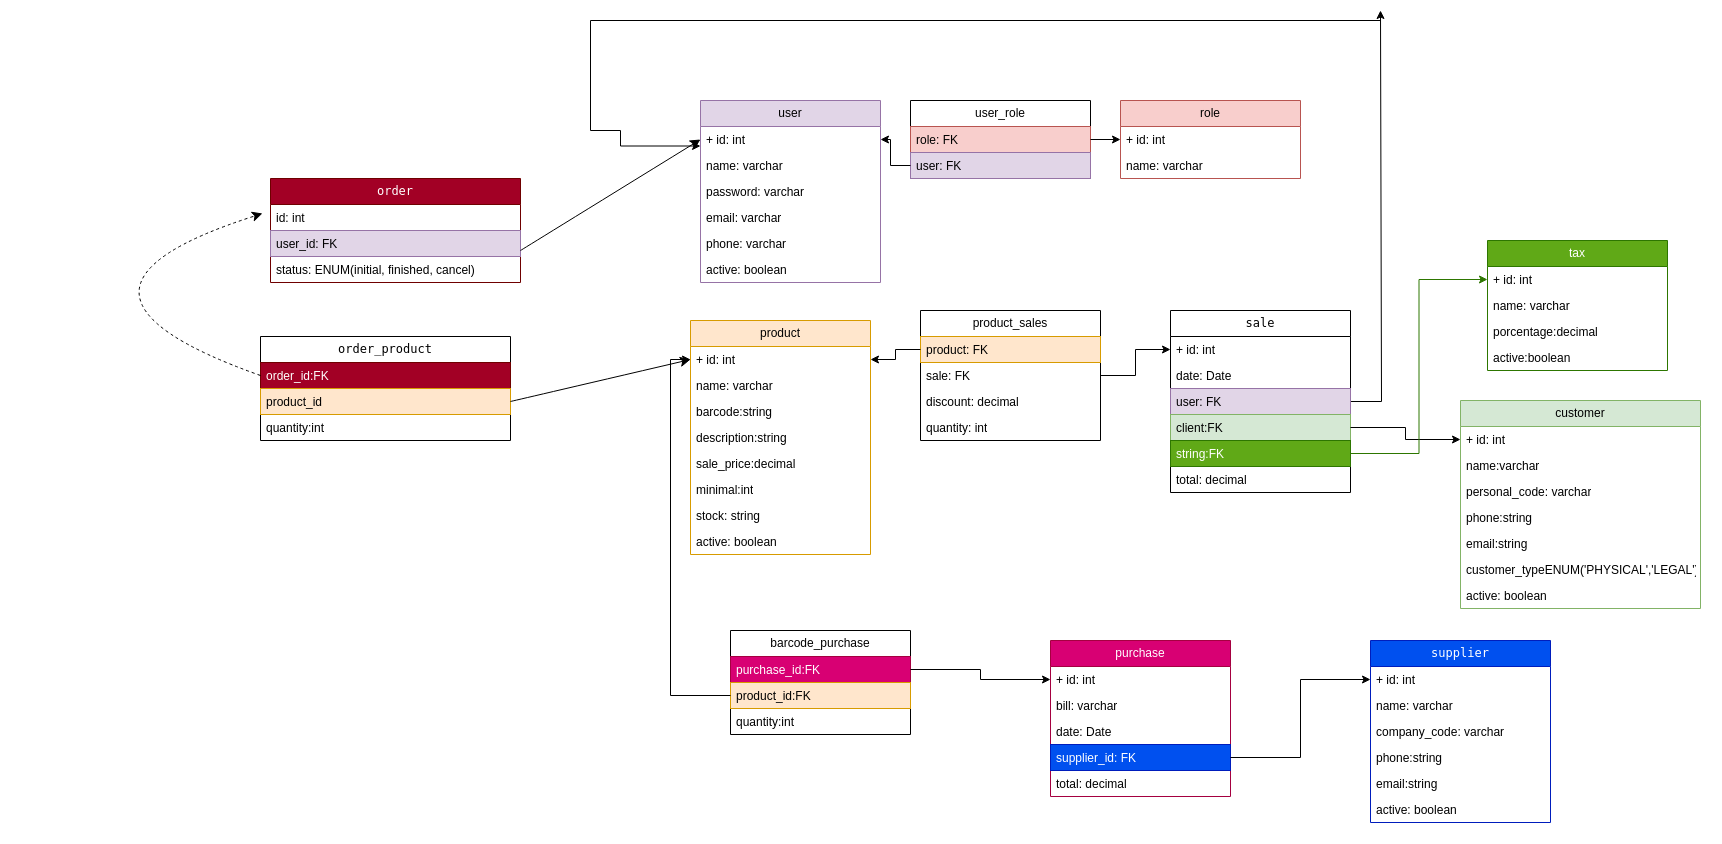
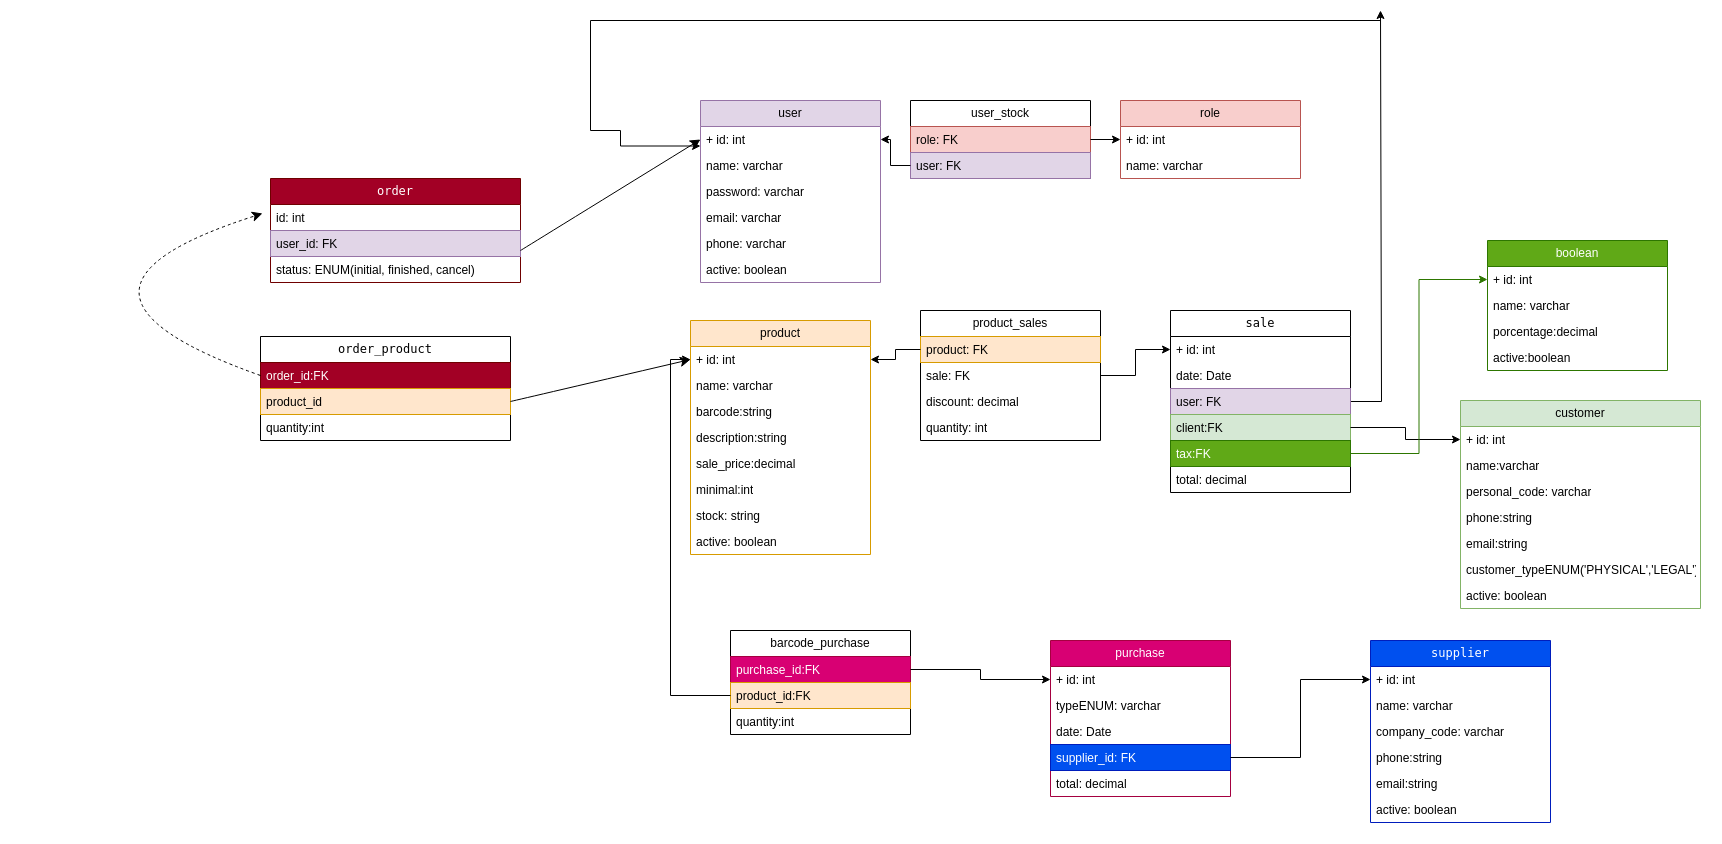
node "user_role": label "user_role" -> "user_stock"
node "tax": label "tax" -> "boolean"
node "string:FK": label "string:FK" -> "tax:FK"
node "bill: varchar": label "bill: varchar" -> "typeENUM: varchar"
